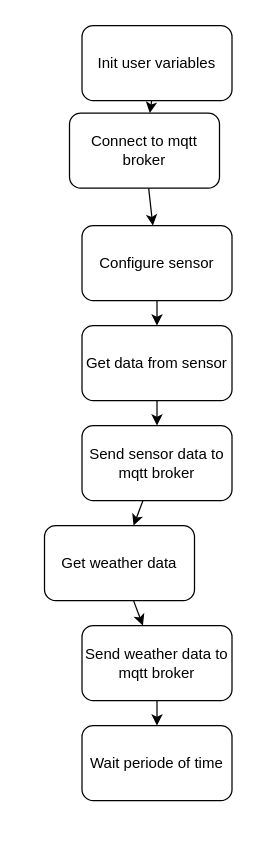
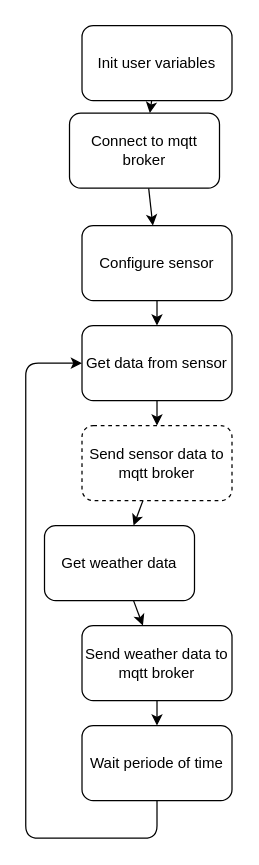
node "Send sensor data to mqtt broker": style solid -> dashed
edge "Wait periode of time" -> "Get data from sensor": added
